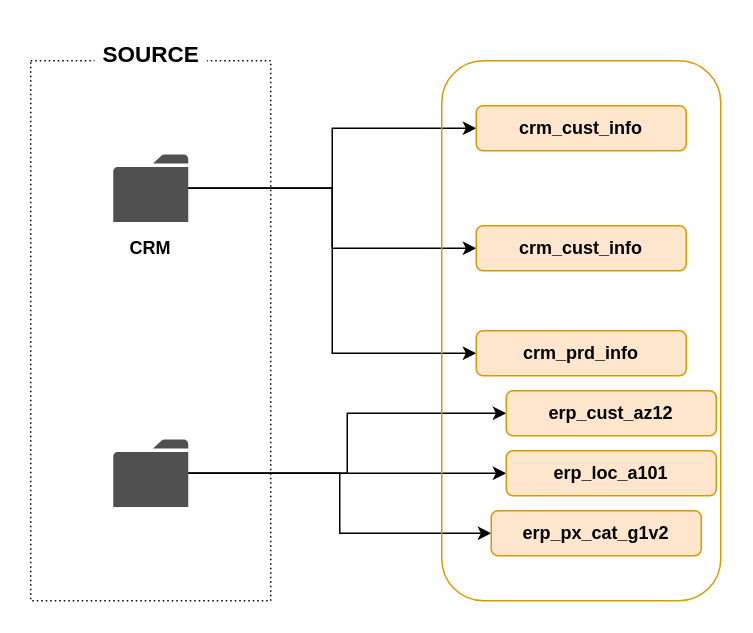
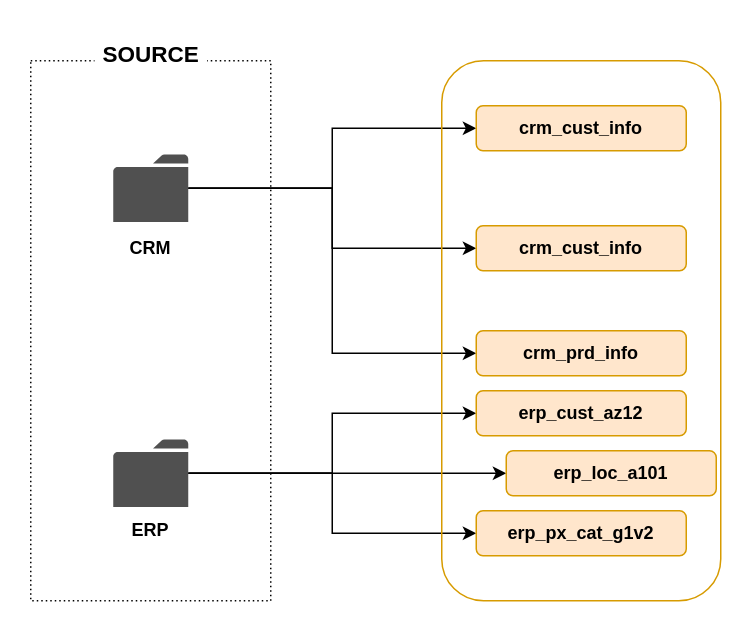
node "erp_cust_az12": moved (611, 413) -> (581, 413)
node "ERP": added
node "erp_px_cat_g1v2": moved (596, 533) -> (581, 533)
